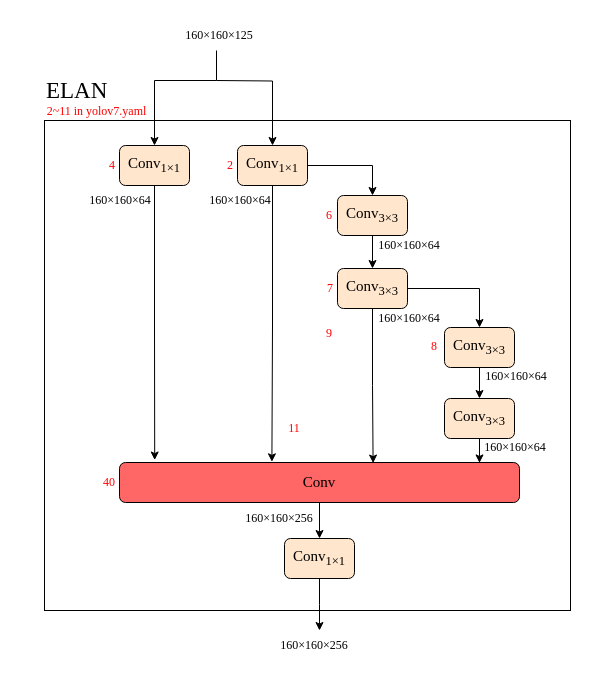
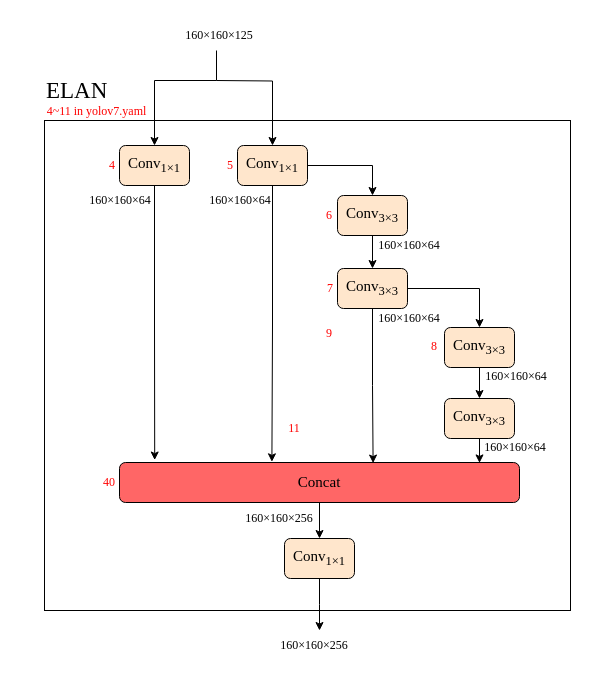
node "2~11 in yolov7.yaml": label "2~11 in yolov7.yaml" -> "4~11 in yolov7.yaml"
node "2": label "2" -> "5"
node "Conv": label "Conv" -> "Concat"
